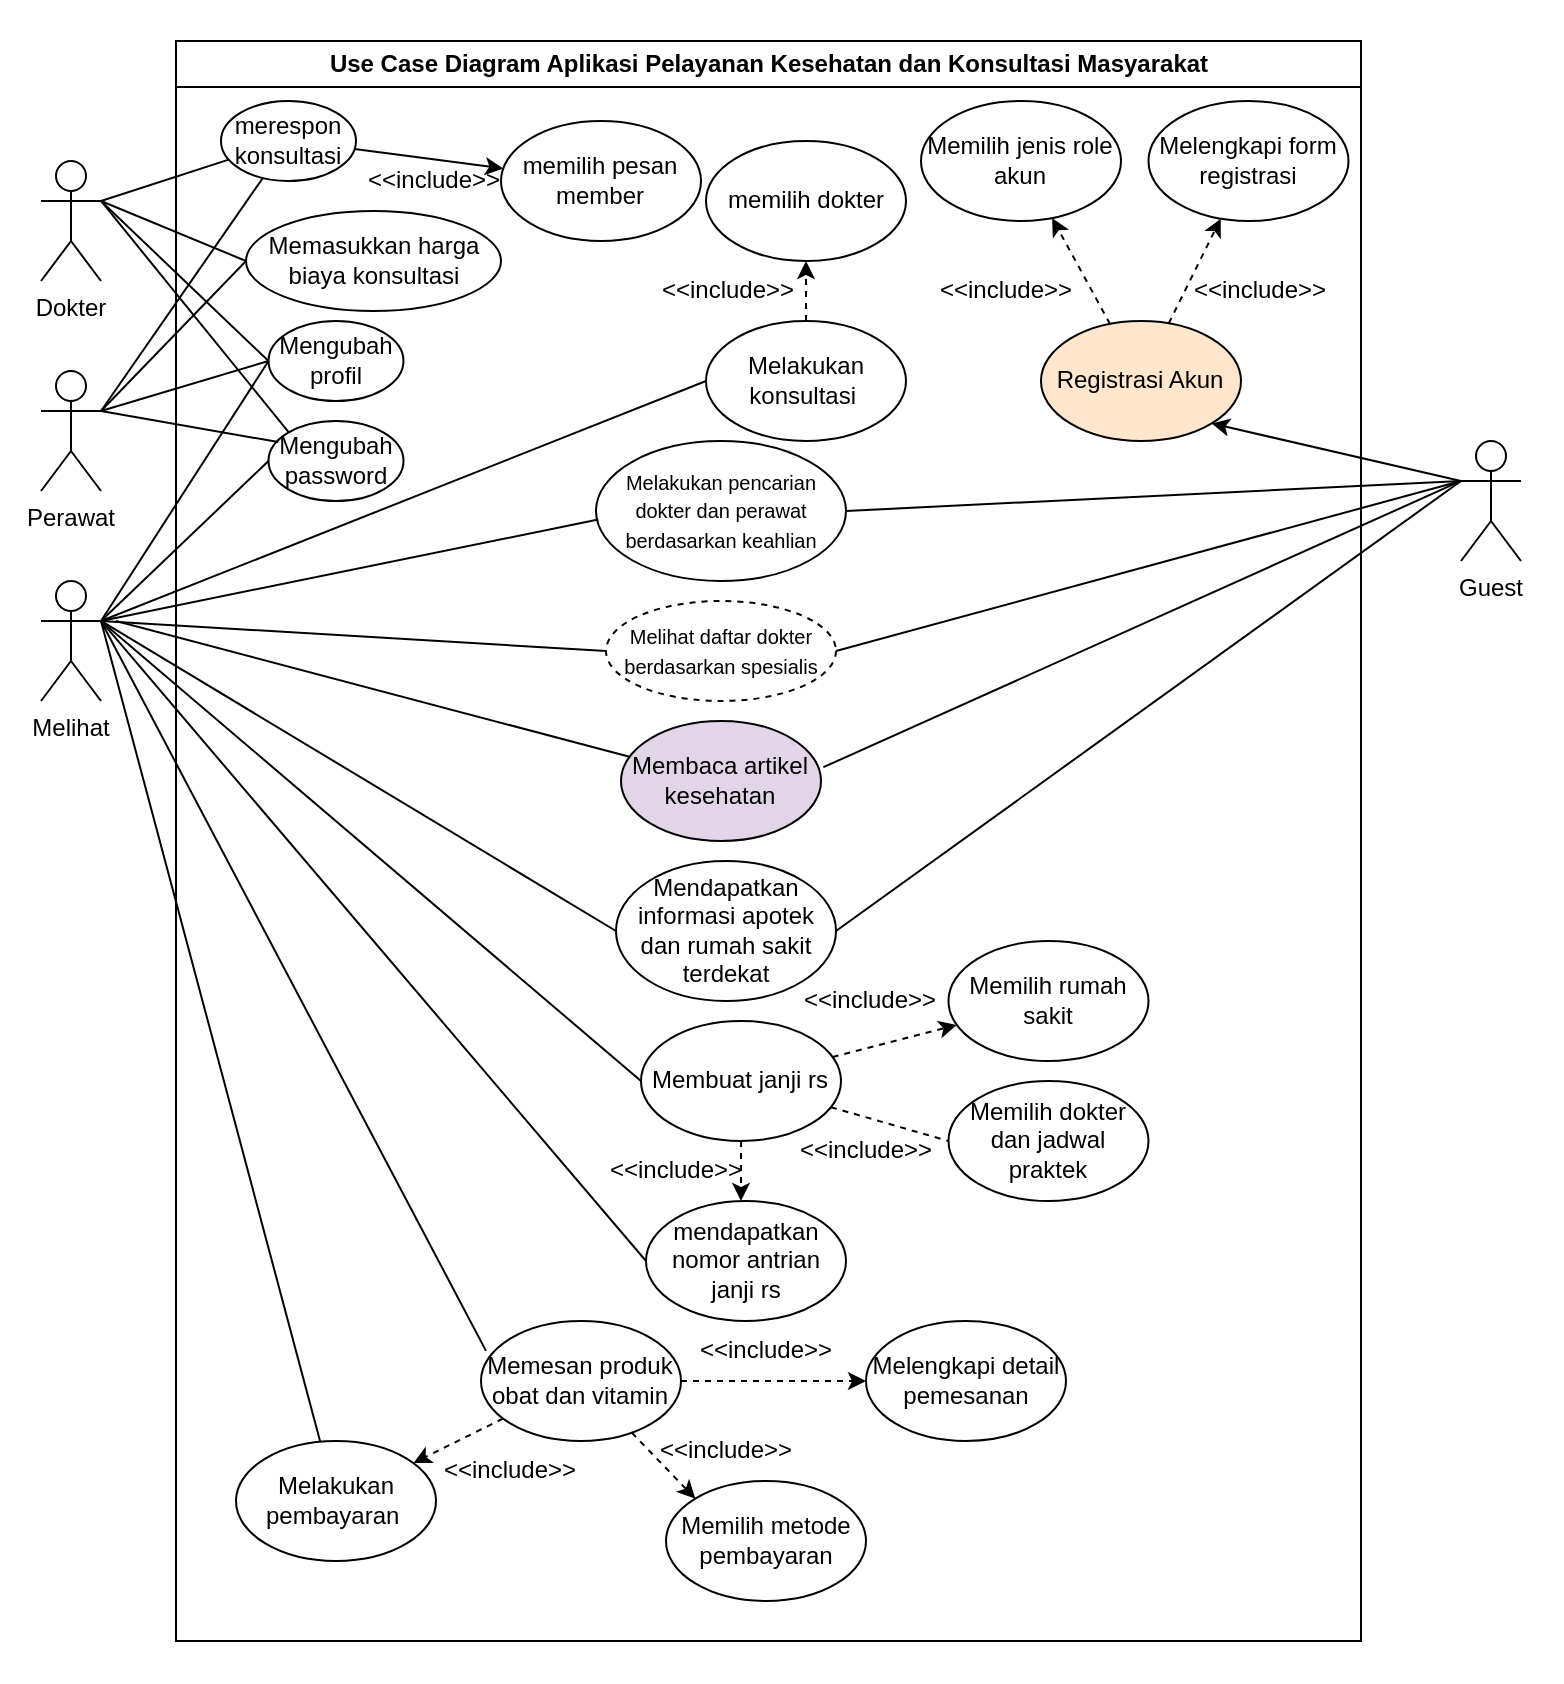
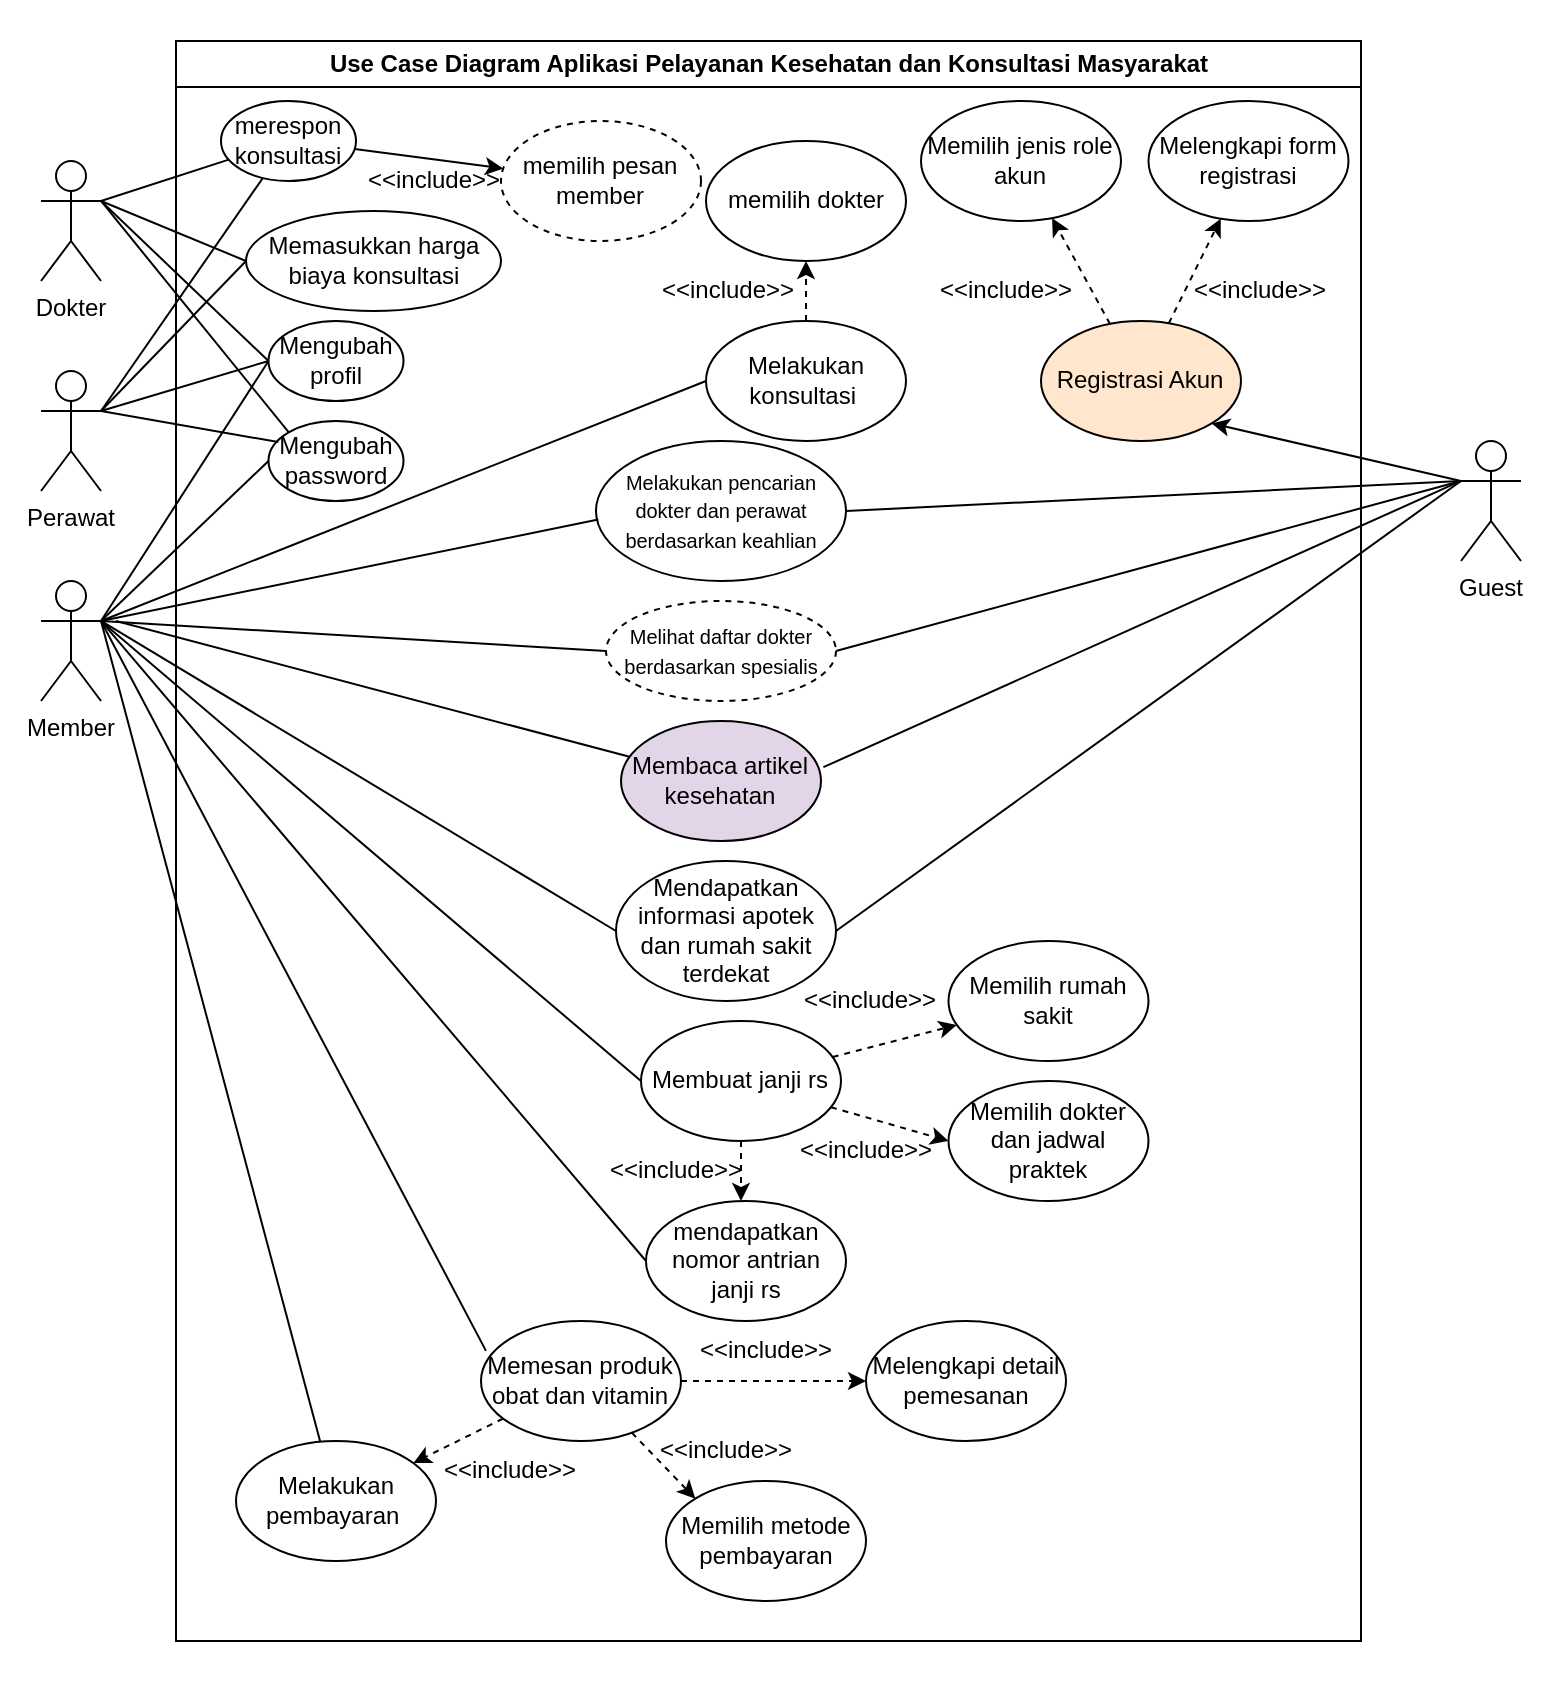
node "memilih pesan member": style solid -> dashed
node "Melihat": label "Melihat" -> "Member"
edge "Membuat janji rs" -- "Memilih dokter dan jadwal praktek": arrowhead none -> classic
